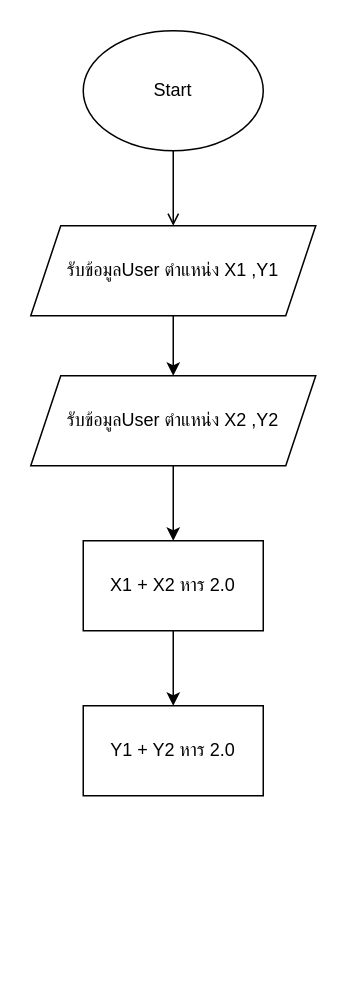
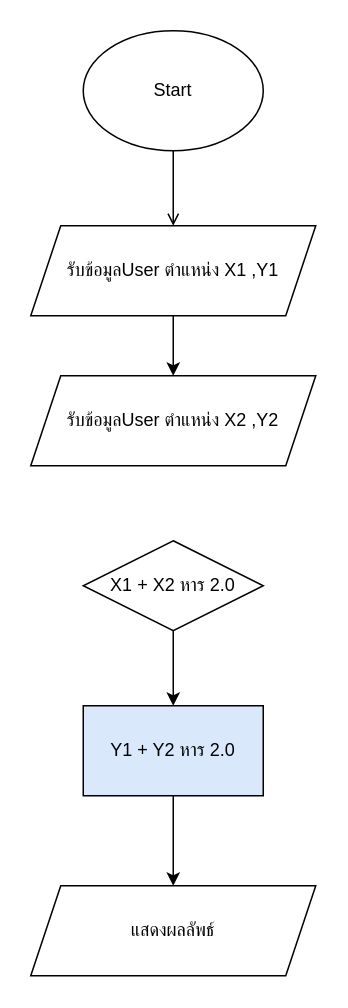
edge "รับข้อมูลUser ตำแหน่ง X2 ,Y2" -> "X1 + X2 หาร 2.0": removed
node "X1 + X2 หาร 2.0": shape rectangle -> diamond
node "Y1 + Y2 หาร 2.0": fillcolor #ffffff -> #dae8fc
edge "Y1 + Y2 หาร 2.0" -> "แสดงผลลัพธ์": added
node "แสดงผลลัพธ์": added
